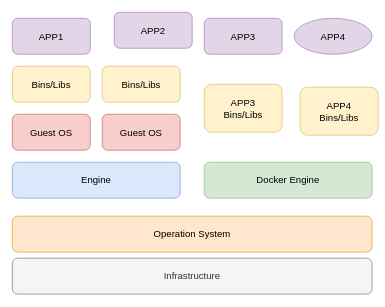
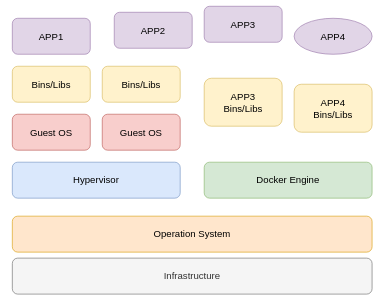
node "APP3": moved (243, 36) -> (243, 24)
node "APP3 Bins/Libs": moved (243, 108) -> (243, 102)
node "APP4 Bins/Libs": moved (339, 111) -> (333, 108)
node "Engine": label "Engine" -> "Hypervisor"
